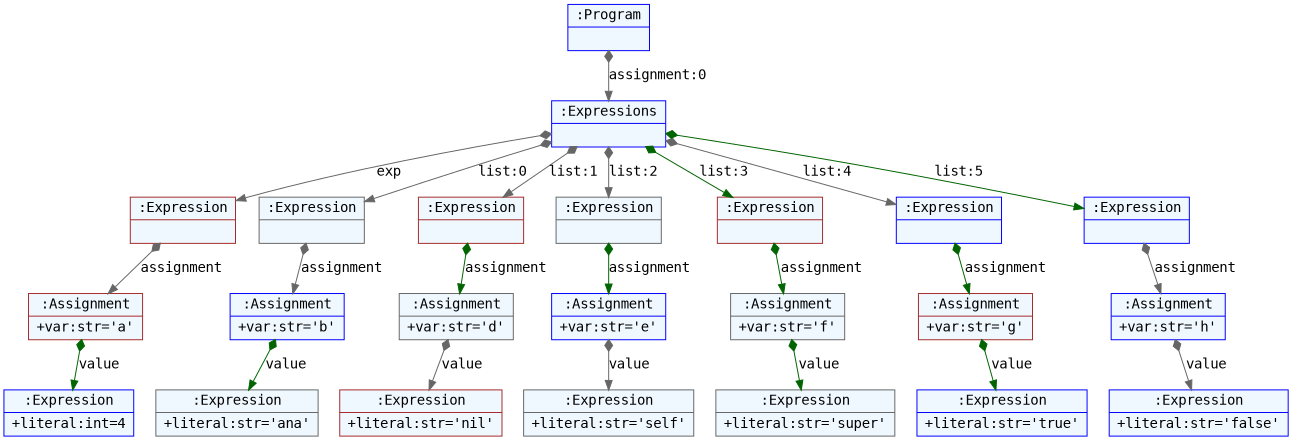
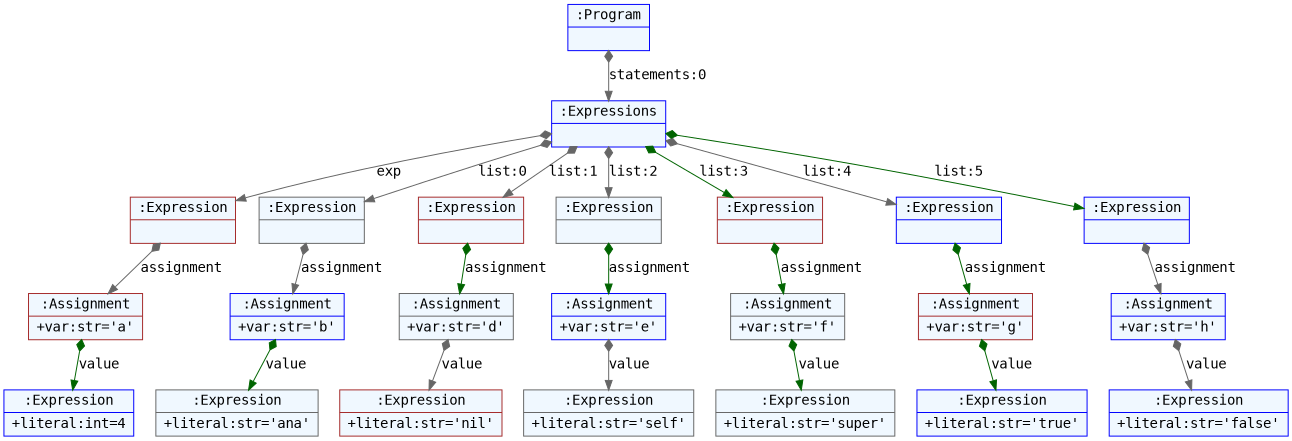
edge ":Program" -- ":Expressions": label "assignment:0" -> "statements:0"
